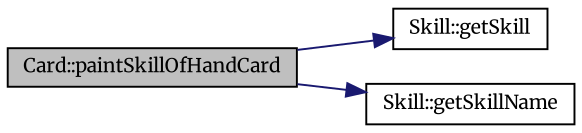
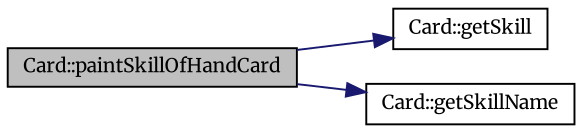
node "Skill::getSkill": label "Skill::getSkill" -> "Card::getSkill"
node "Skill::getSkillName": label "Skill::getSkillName" -> "Card::getSkillName"
